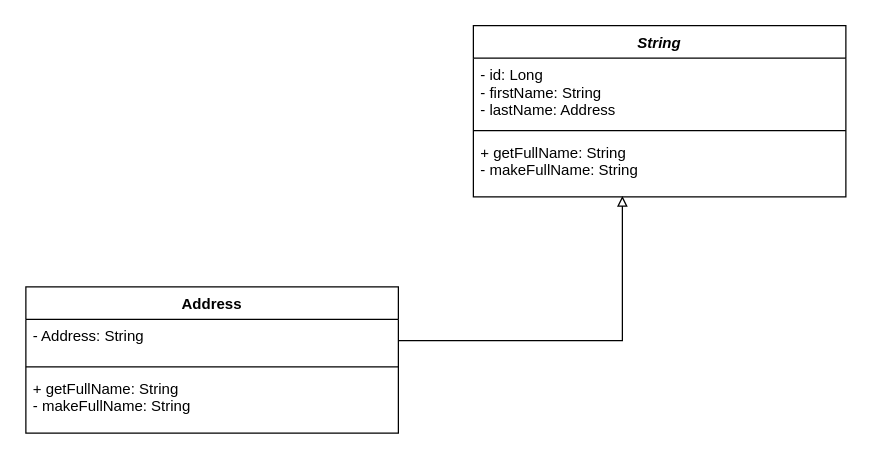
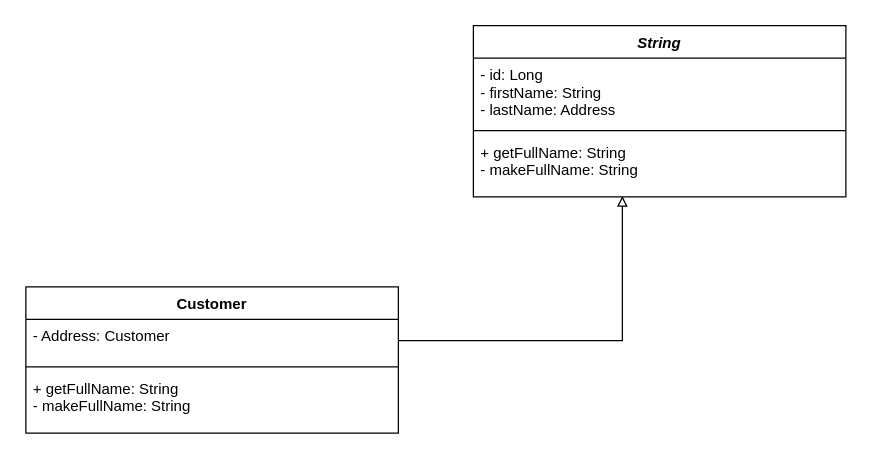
node "Address": label "Address" -> "Customer"
node "- Address: String": label "- Address: String" -> "- Address: Customer"
